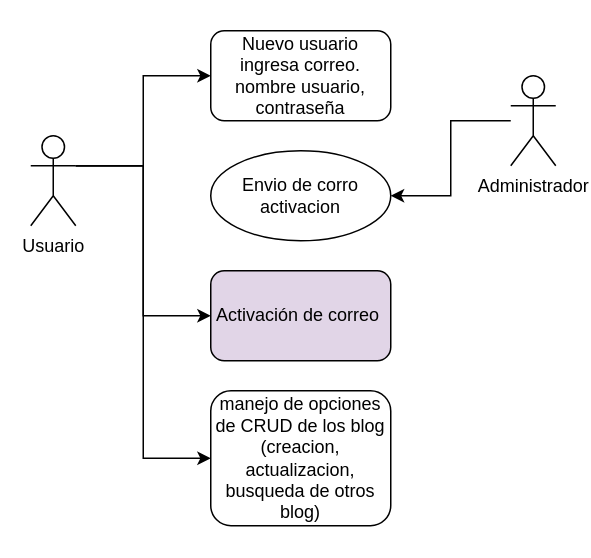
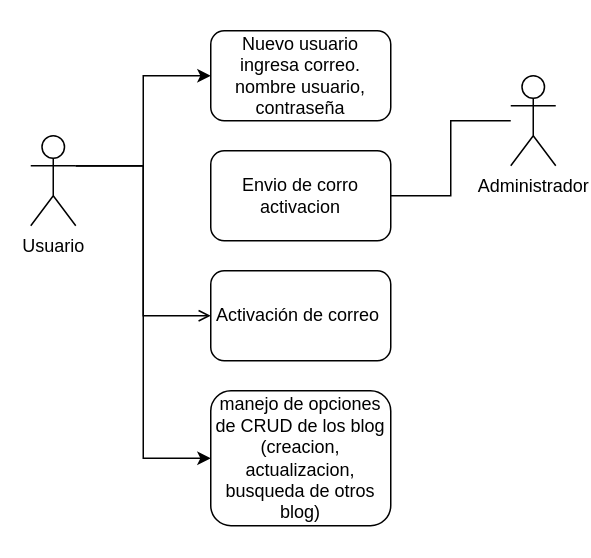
node "Envio de corro activacion": shape ellipse -> rounded rectangle
edge "Administrador" -> "Envio de corro activacion": arrowhead classic -> none
edge "Usuario" -> "Activación de correo": arrowhead classic -> open
node "Activación de correo": fillcolor #e1d5e7 -> #ffffff
